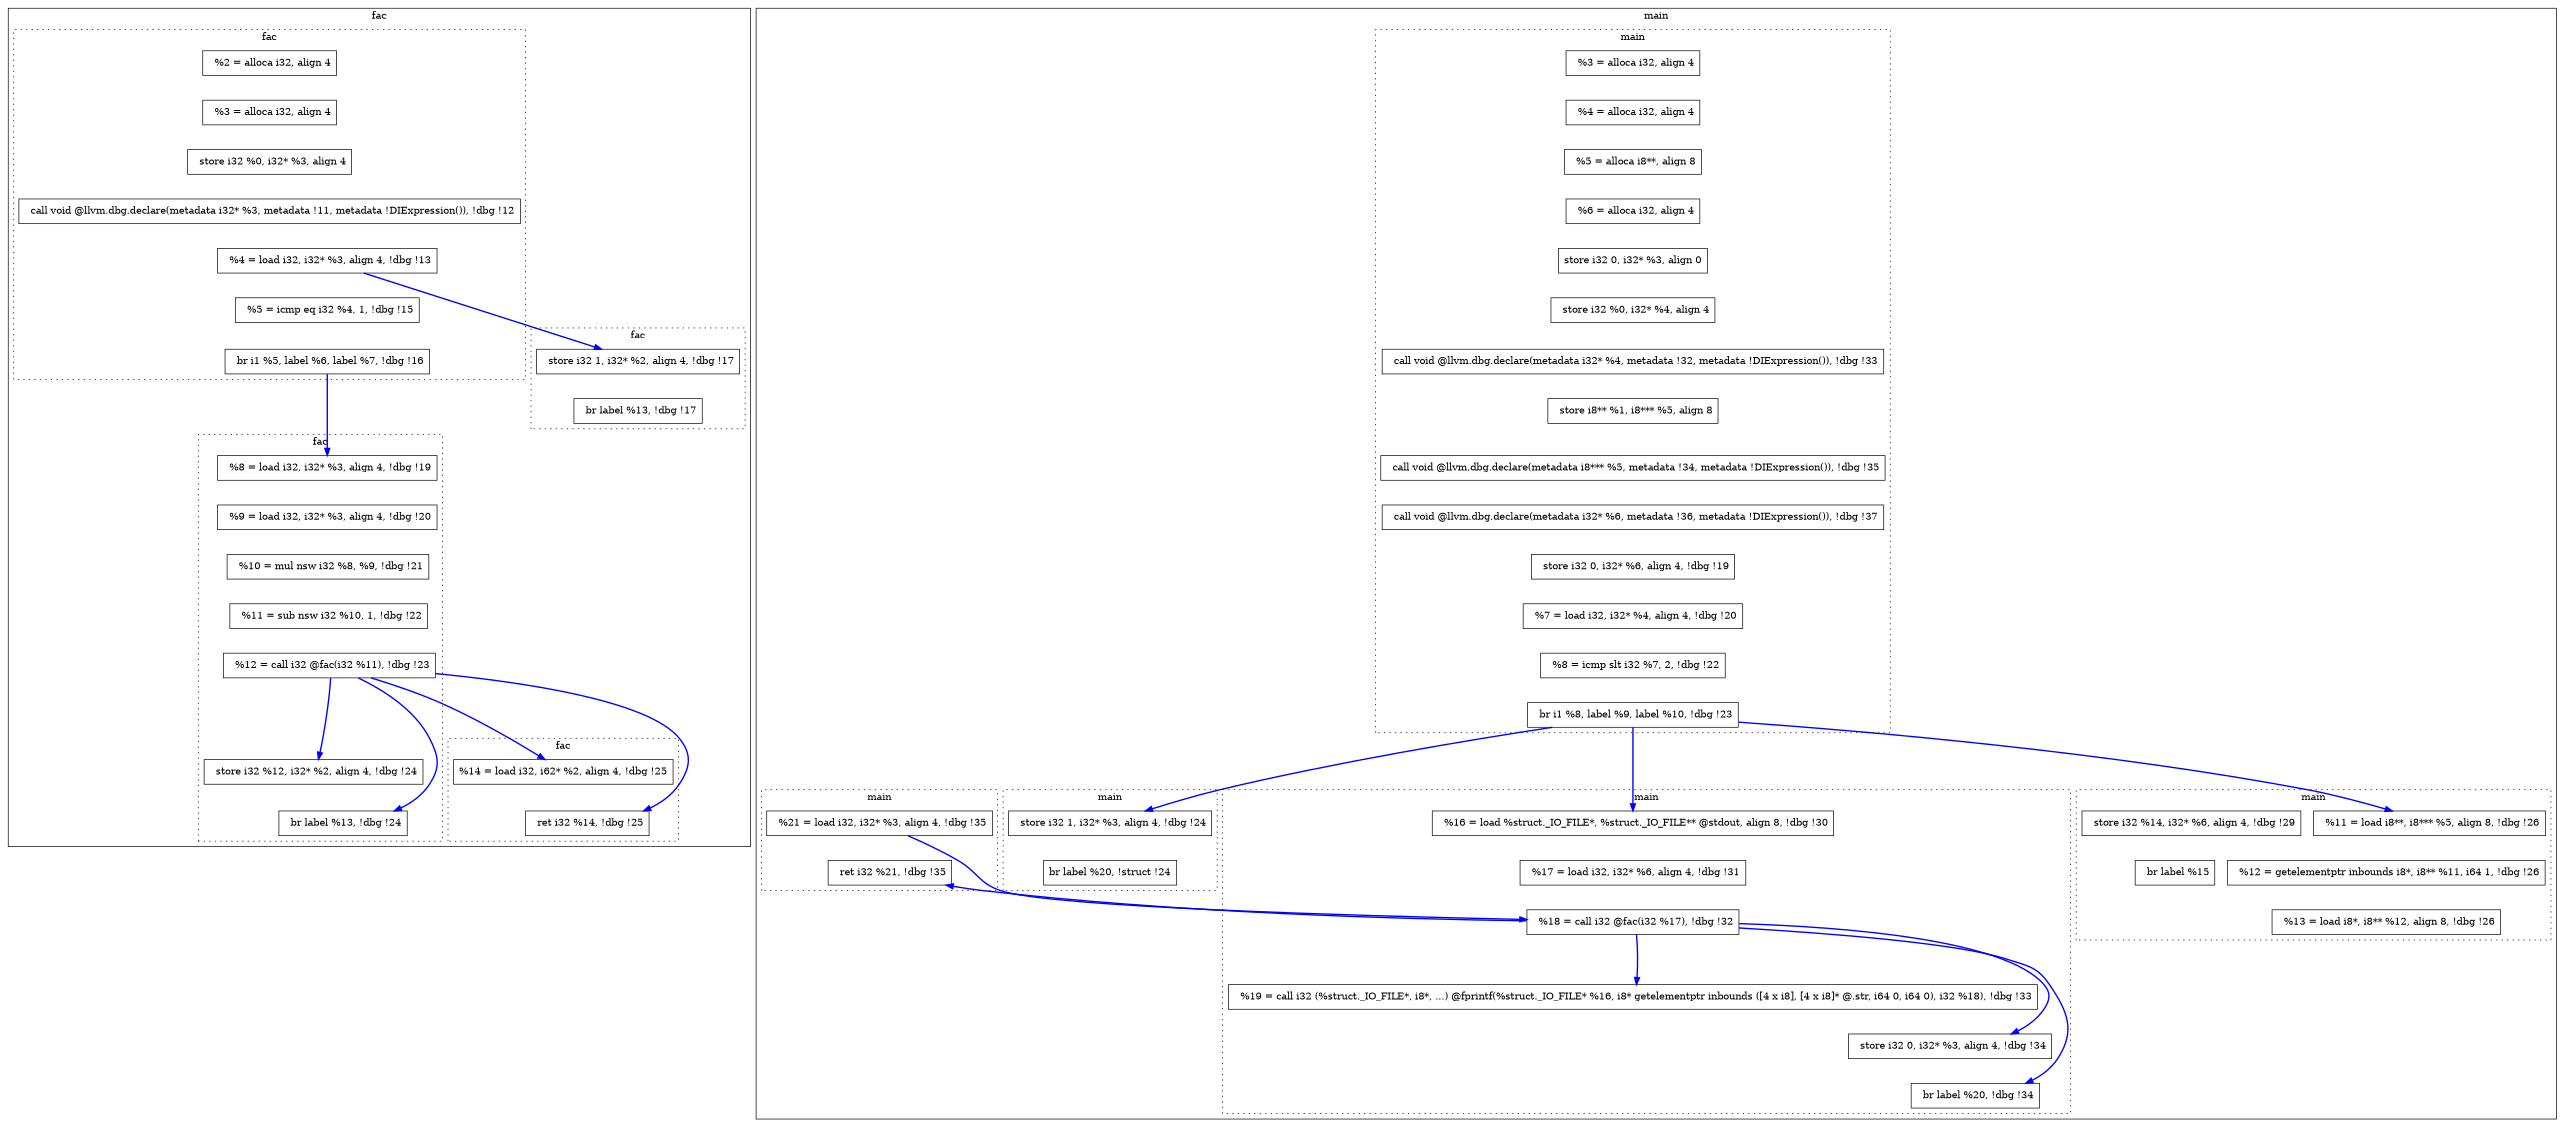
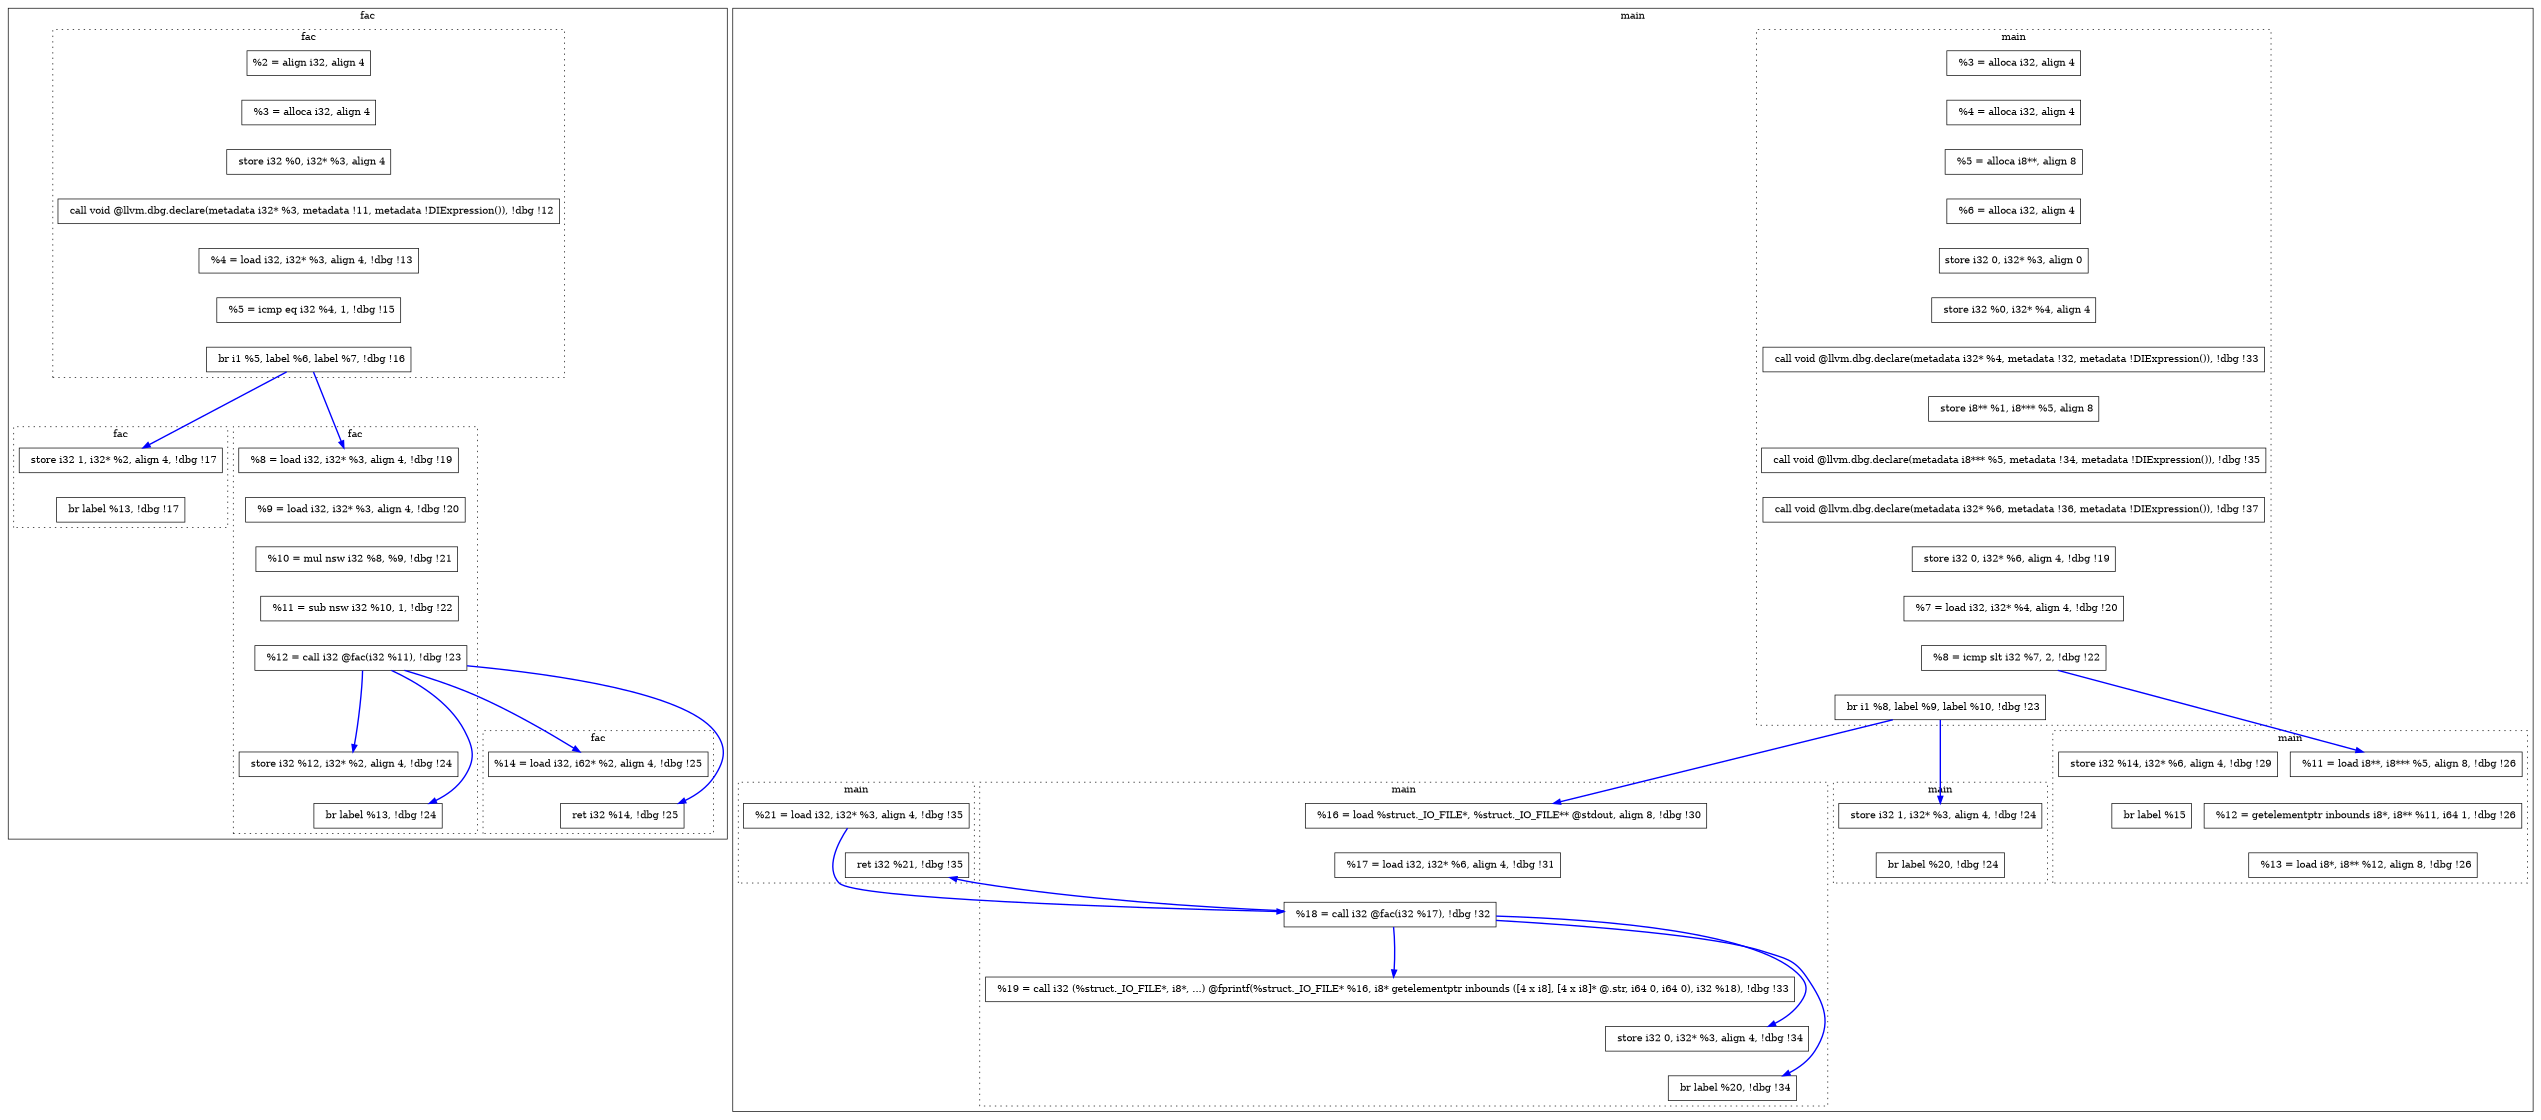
node "%2 = alloca i32, align 4": label "%2 = alloca i32, align 4" -> "%2 = align i32, align 4"
edge "%4 = load i32, i32* %3, align 4, !dbg !13" -> "store i32 1, i32* %2, align 4, !dbg !17": now "br i1 %5, label %6, label %7, !dbg !16" -> "store i32 1, i32* %2, align 4, !dbg !17"
edge "br i1 %8, label %9, label %10, !dbg !23" -> "%11 = load i8**, i8*** %5, align 8, !dbg !26": now "%8 = icmp slt i32 %7, 2, !dbg !22" -> "%11 = load i8**, i8*** %5, align 8, !dbg !26"
node "br label %20, !struct !24": label "br label %20, !struct !24" -> "br label %20, !dbg !24"
